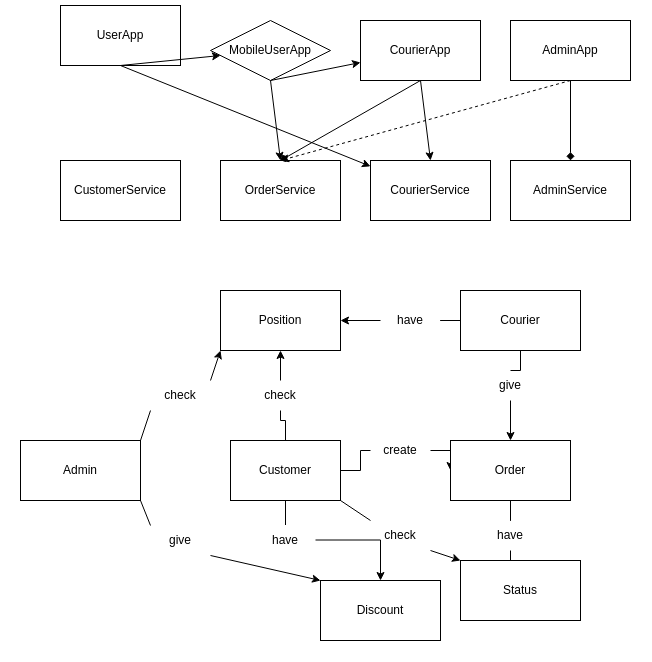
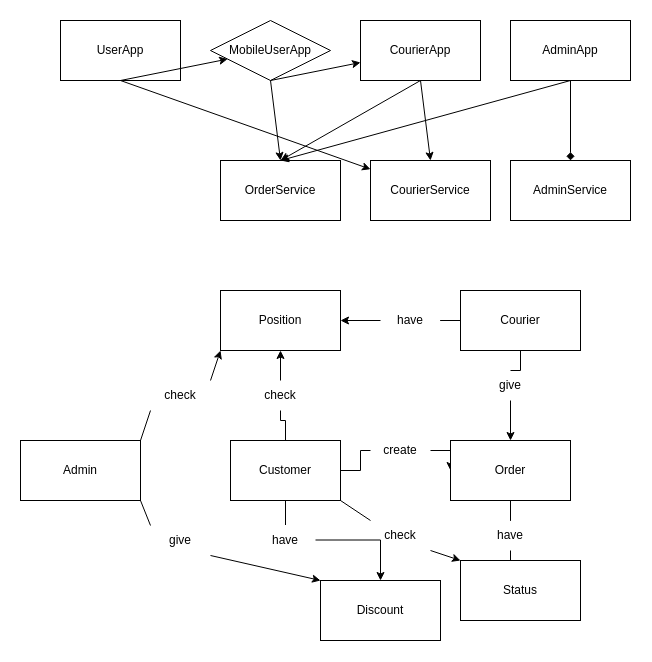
node "UserApp": moved (121, 36) -> (121, 51)
edge "AdminApp" -> "OrderService": style dashed -> solid
edge "CourierApp" -> "OrderService": arrowhead diamond -> classic
node "СustomerService": removed
